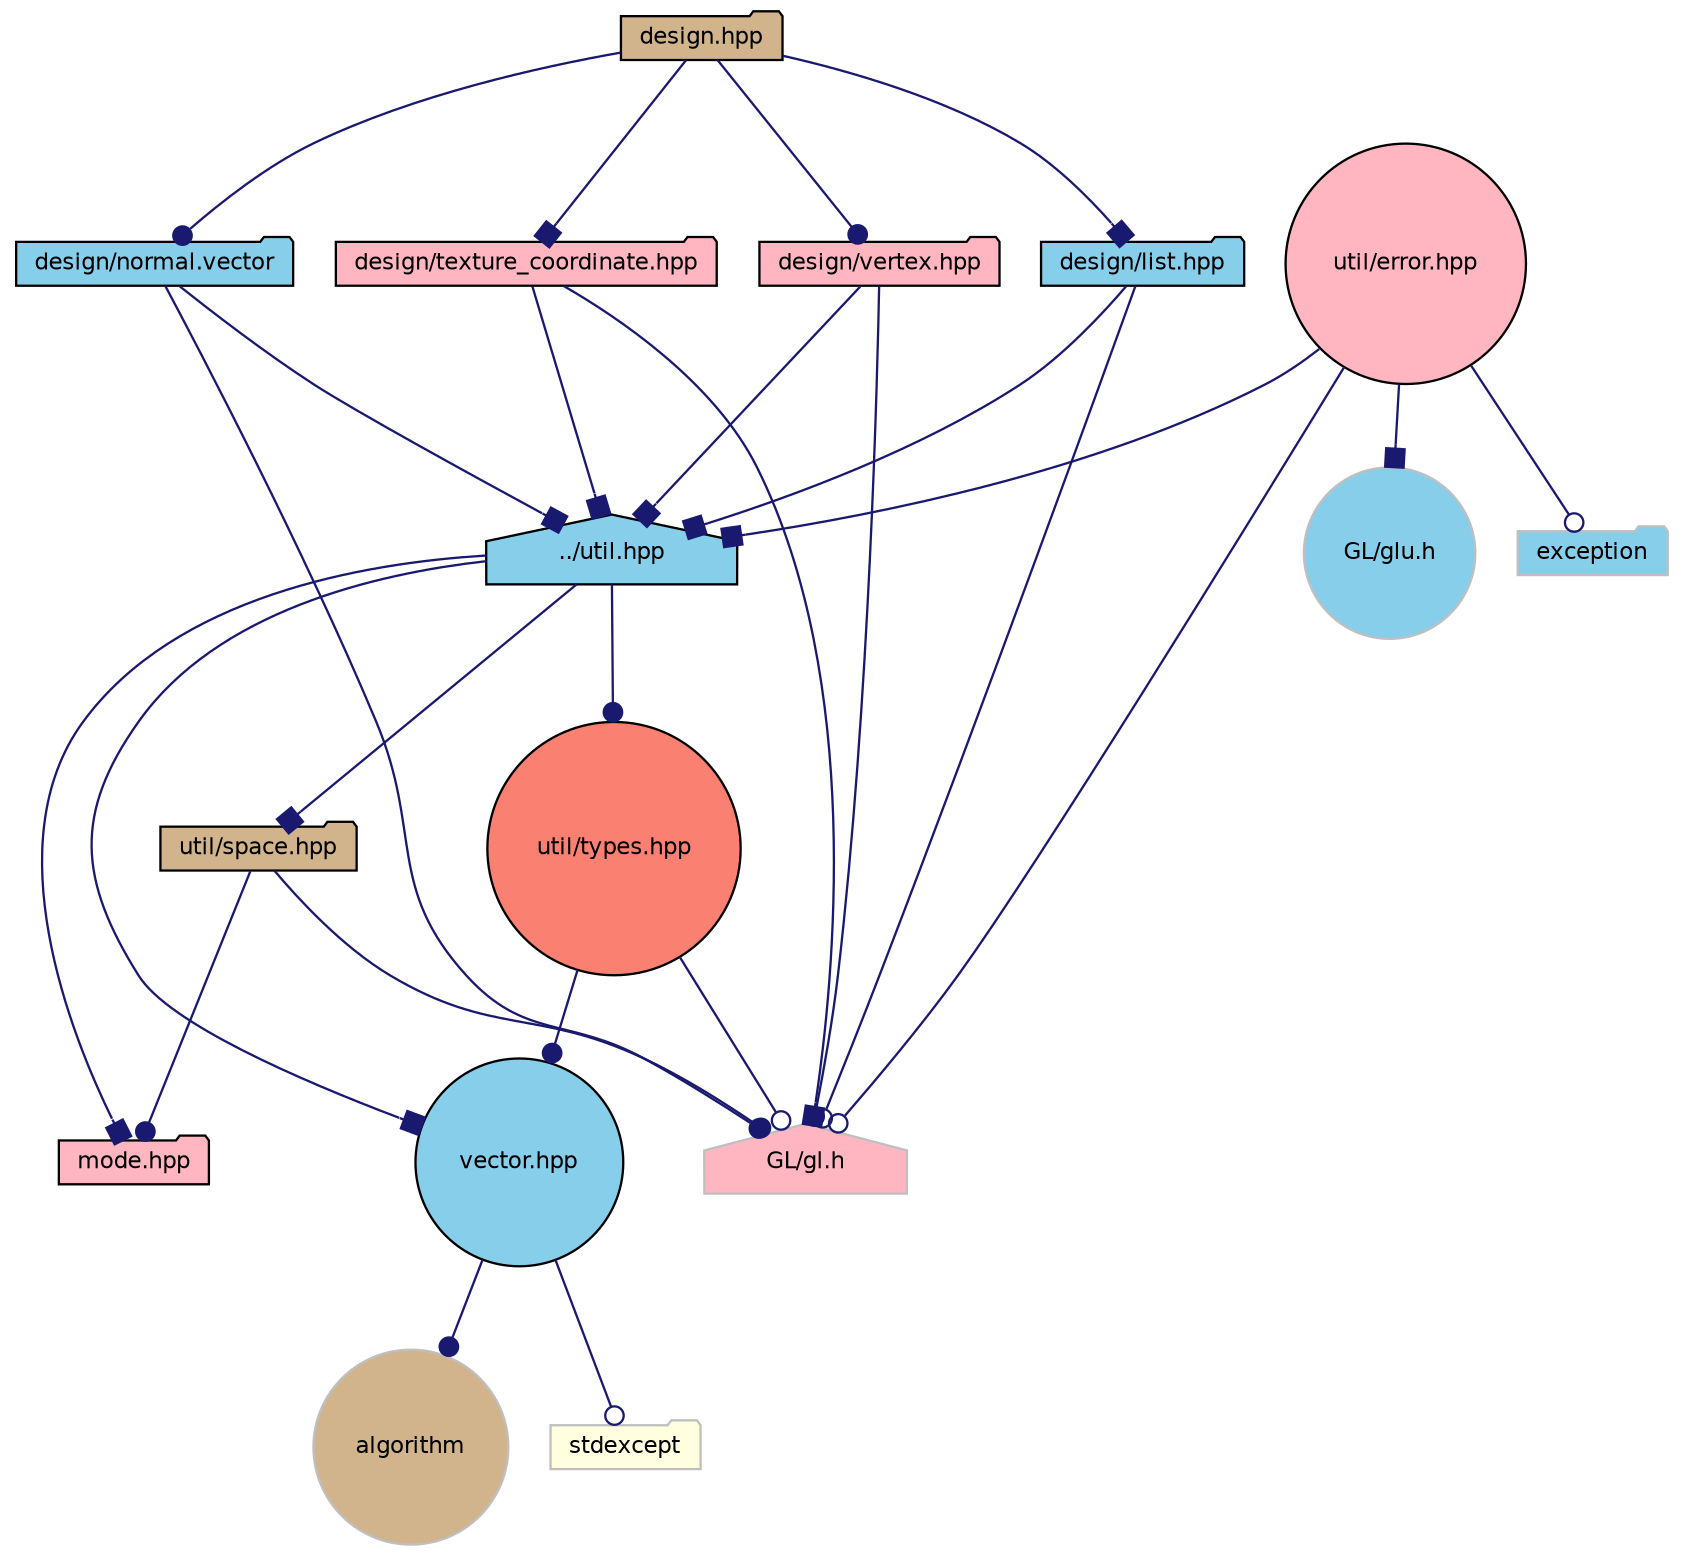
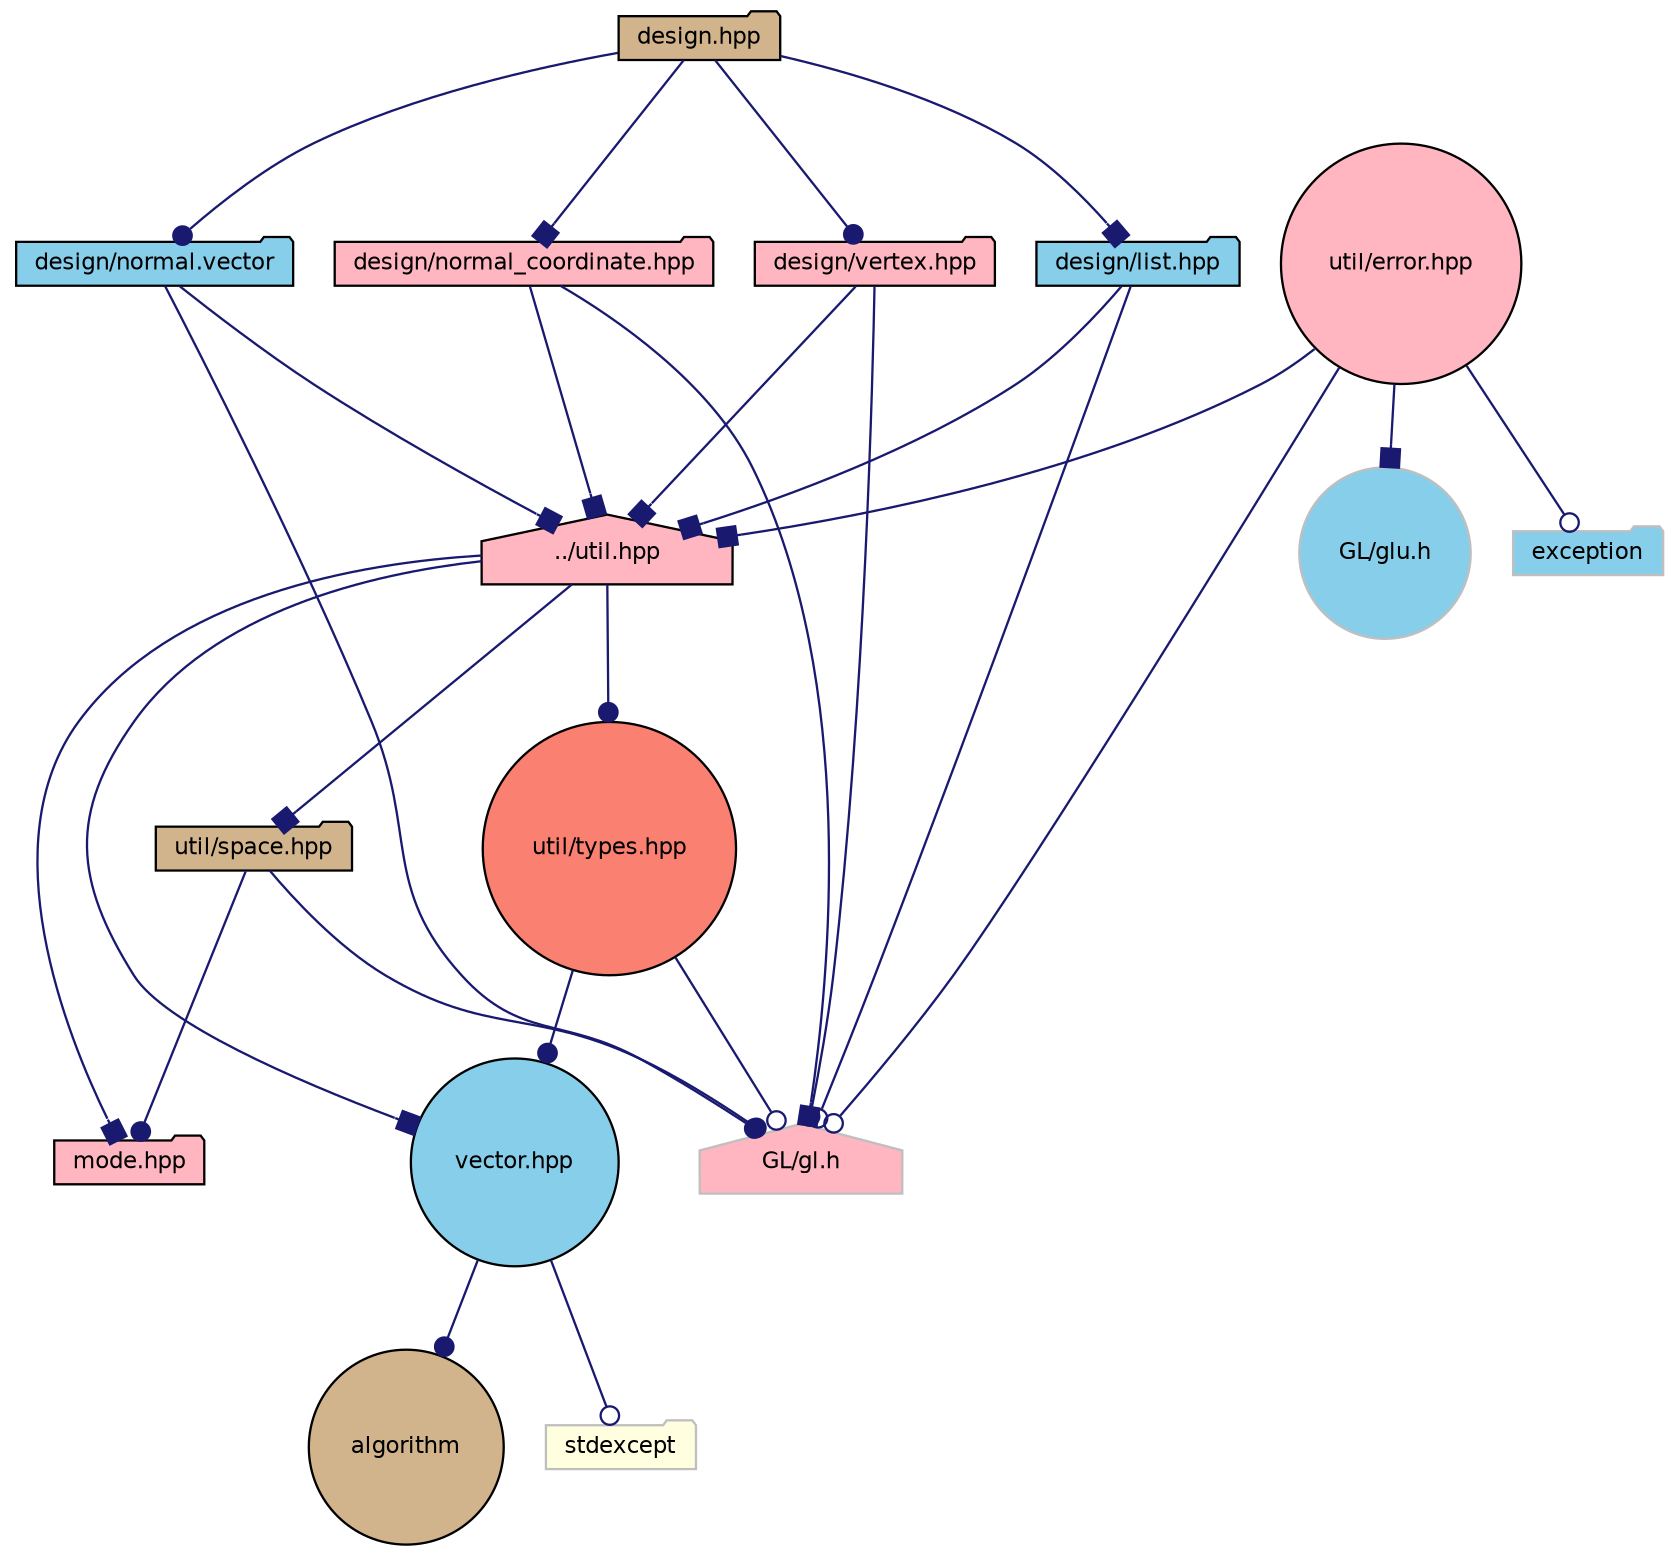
node "design/texture_coordinate.hpp": label "design/texture_coordinate.hpp" -> "design/normal_coordinate.hpp"
node "../util.hpp": fillcolor skyblue -> lightpink
node "algorithm": color grey75 -> black
